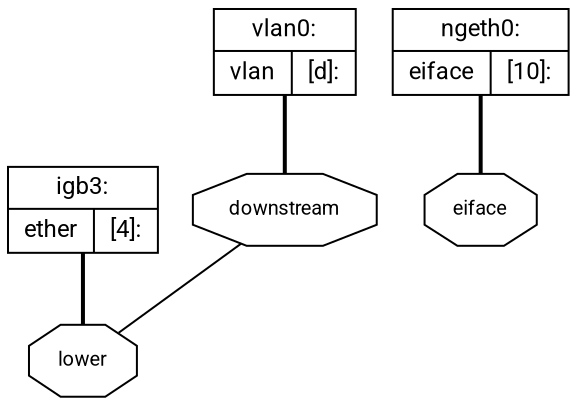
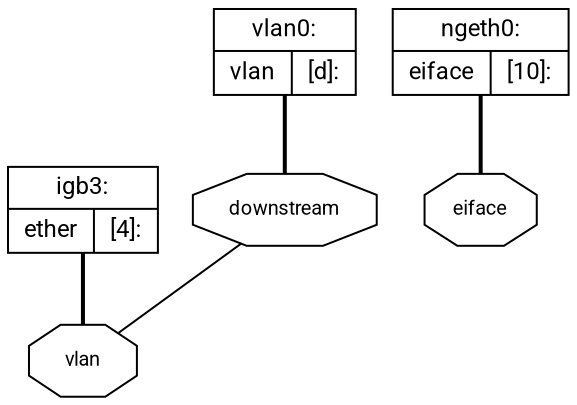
node "lower": label "lower" -> "vlan"
